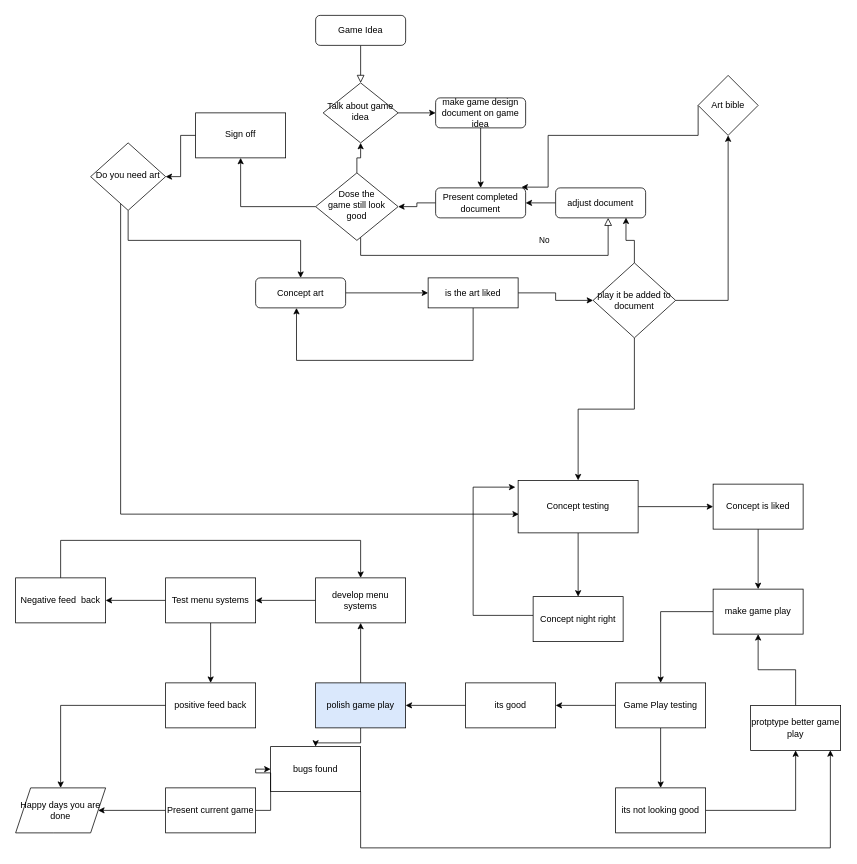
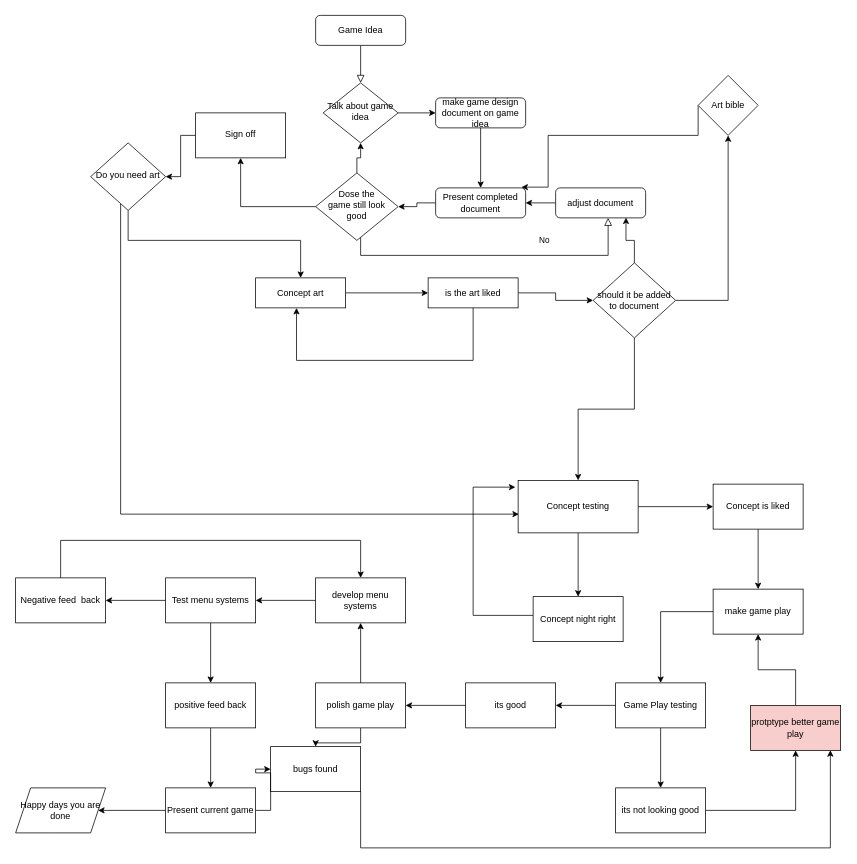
node "Concept art": shape rounded rectangle -> rectangle
node "play it be added to document": label "play it be added to document" -> "should it be added to document"
edge "positive feed back" -> "Happy days you are done": now "positive feed back" -> "Present current game"
node "polish game play": fillcolor #dae8fc -> #ffffff
node "protptype better game play": fillcolor #ffffff -> #f8cecc
